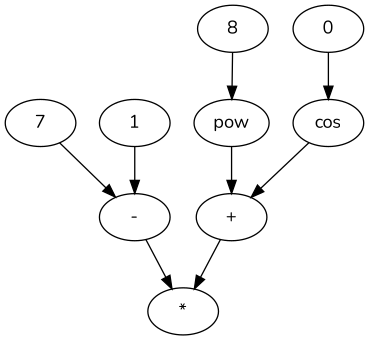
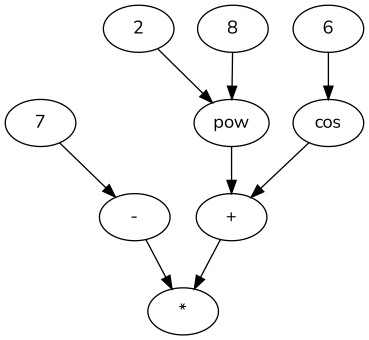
node "2": added
node "0": label "0" -> "6"
node "1": removed
